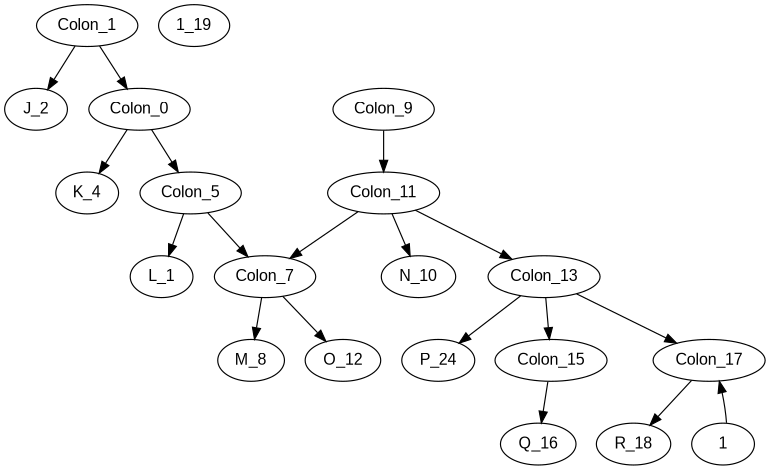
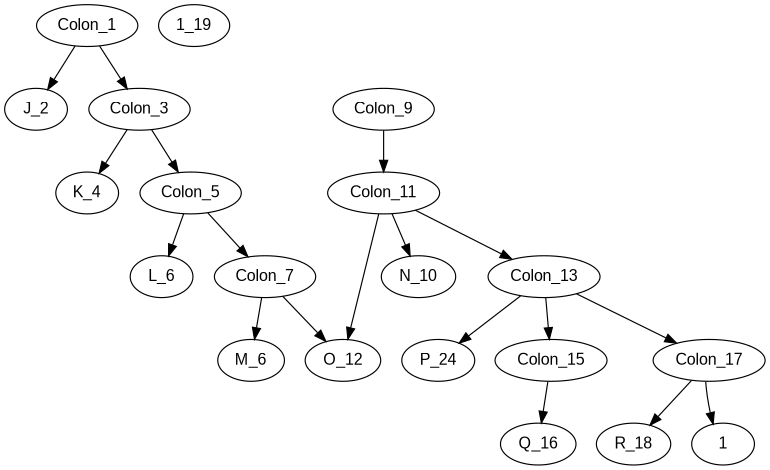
node "Colon_0": label "Colon_0" -> "Colon_3"
edge "Colon_11" -> "Colon_7": now "Colon_11" -> "O_12"
node "L_1": label "L_1" -> "L_6"
node "M_8": label "M_8" -> "M_6"
edge "1" -> "Colon_17": reversed
